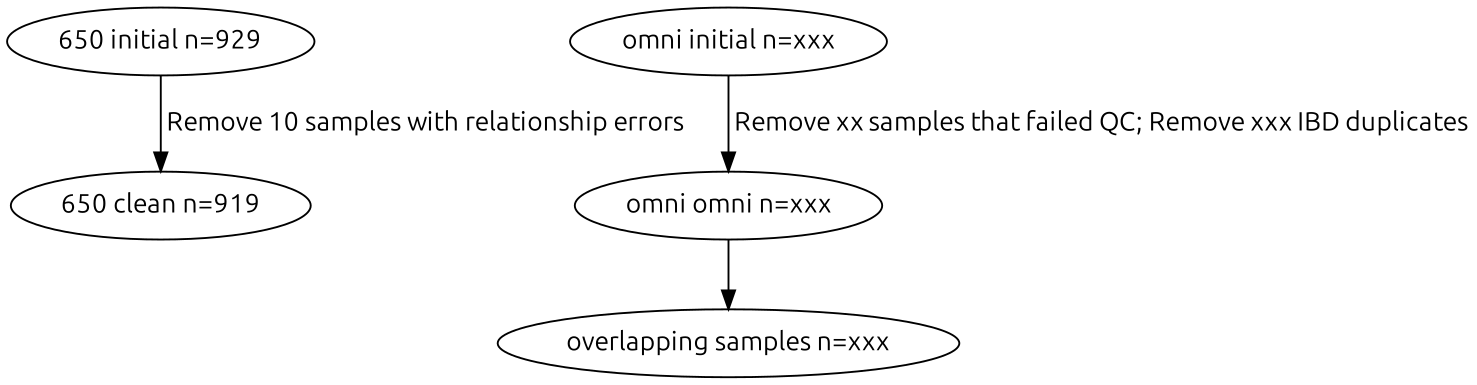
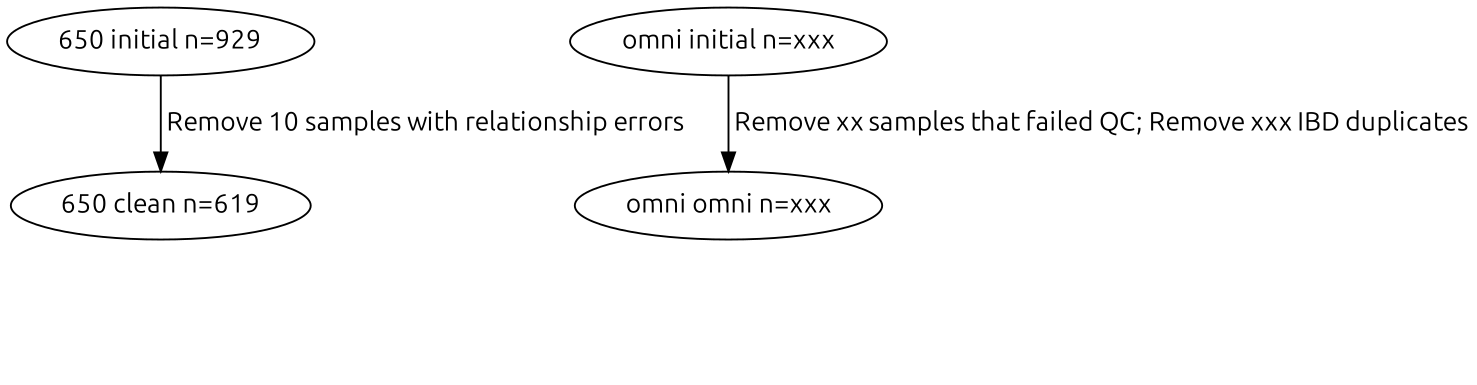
node "650 clean n=919": label "650 clean n=919" -> "650 clean n=619"
node "overlapping samples n=xxx": removed
